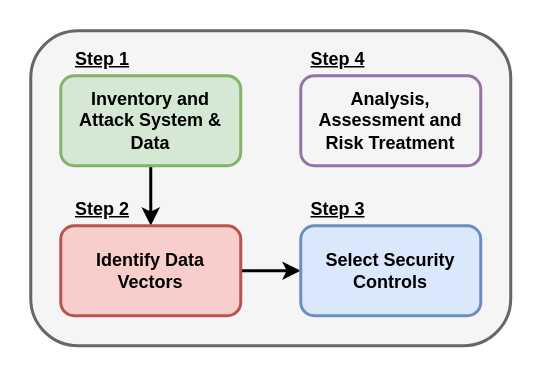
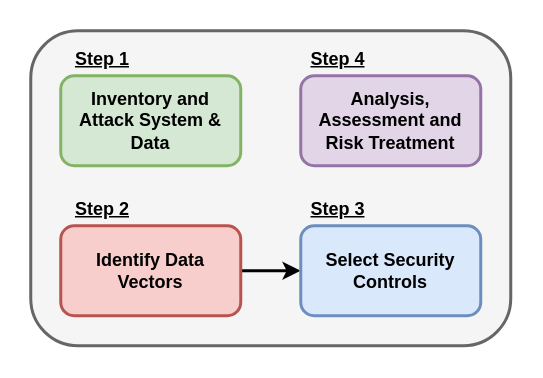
node "Analysis, Assessment and Risk Treatment": fillcolor #f5f5f5 -> #e1d5e7
edge "Inventory and Attack System & Data" -> "Identify Data Vectors": removed
